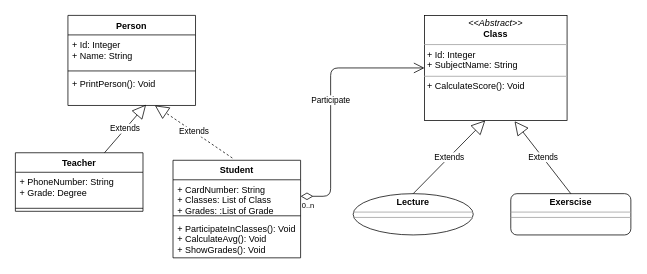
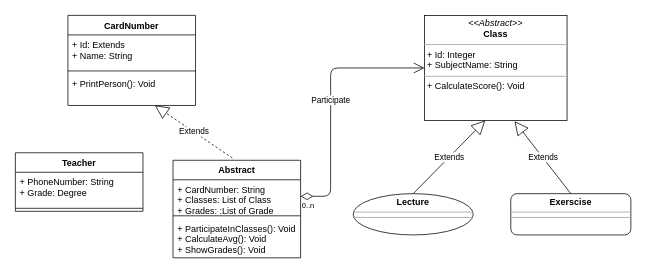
node "Person": label "Person" -> "CardNumber"
node "+ Id: Integer + Name: String": label "+ Id: Integer + Name: String" -> "+ Id: Extends + Name: String"
edge "Teacher" -> "+ PrintPerson(): Void": removed, label "Extends"
node "Student": label "Student" -> "Abstract"
